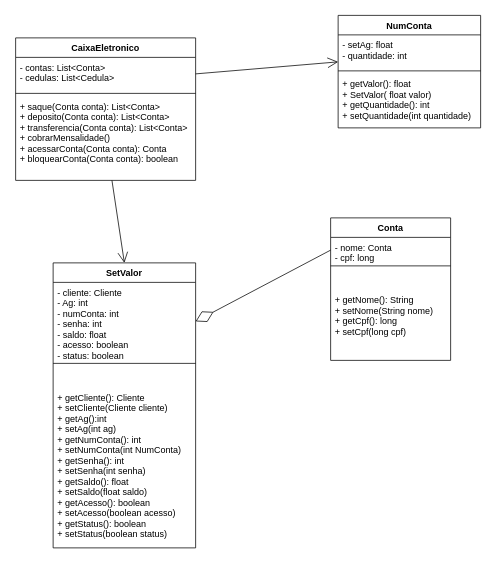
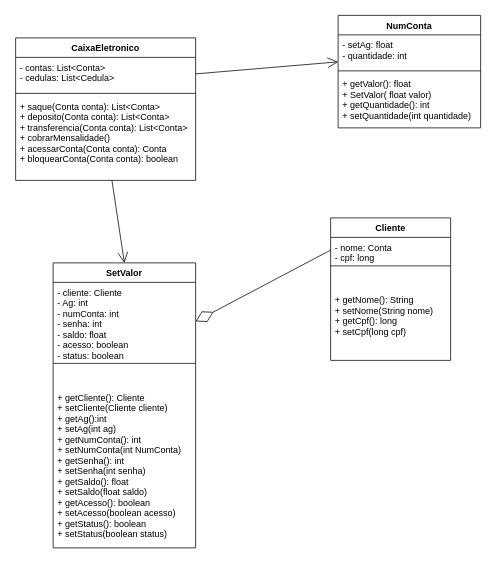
node "Conta": label "Conta" -> "Cliente"
